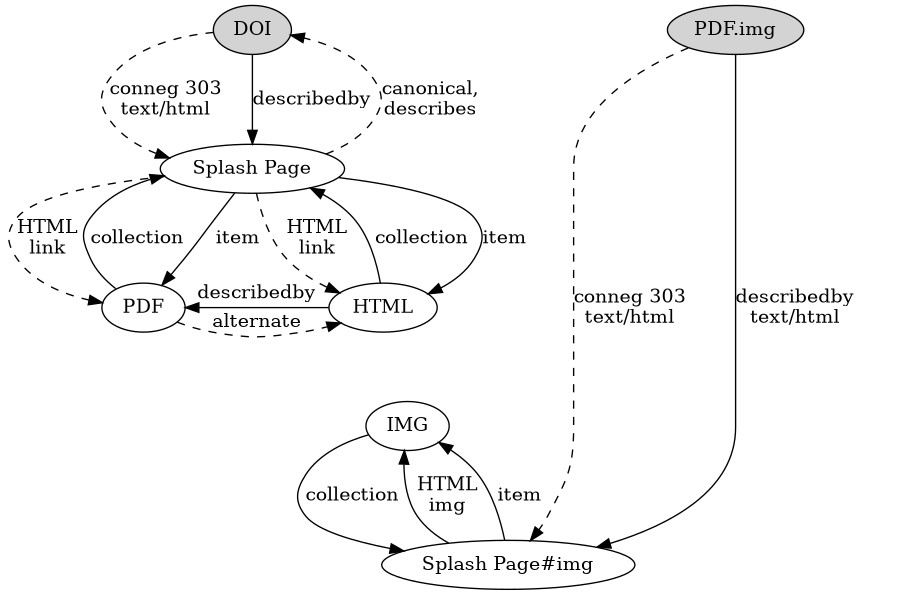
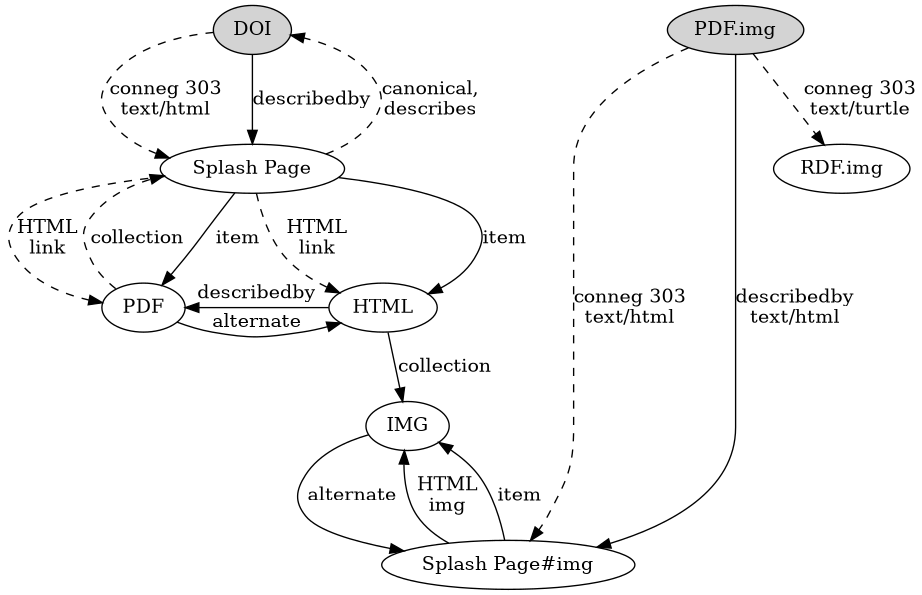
node "RDF.img": added
edge "PDF" -> "Splash Page": style solid -> dashed
edge "HTML" -> "Splash Page": now "HTML" -> "IMG"
edge "PDF" -> "HTML": style dashed -> solid
edge "IMG" -> "Splash Page#img": label "collection" -> "alternate"
